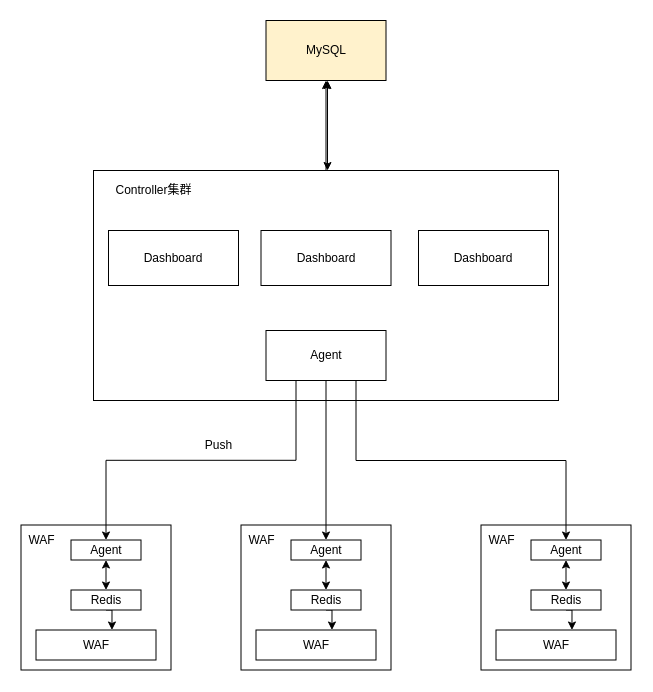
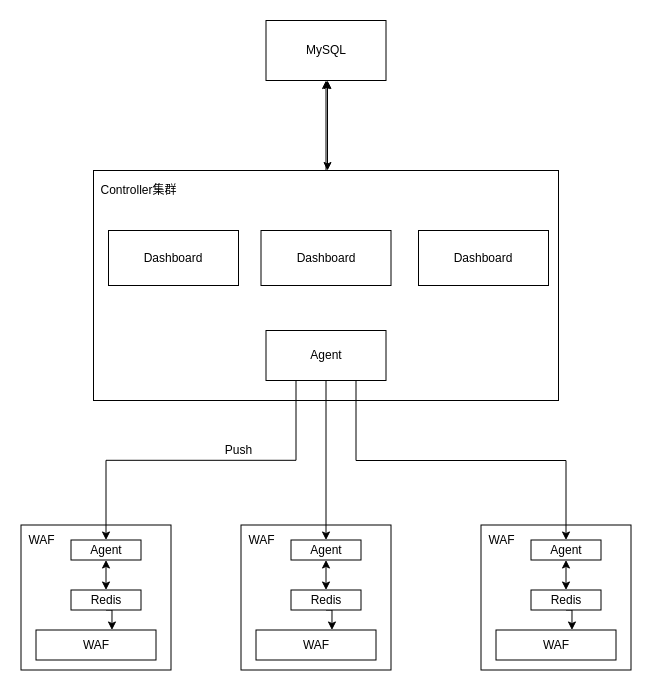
node "MySQL": fillcolor #fff2cc -> #ffffff
node "Controller集群": moved (154, 191) -> (139, 191)
node "Push": moved (219, 446) -> (239, 451)
